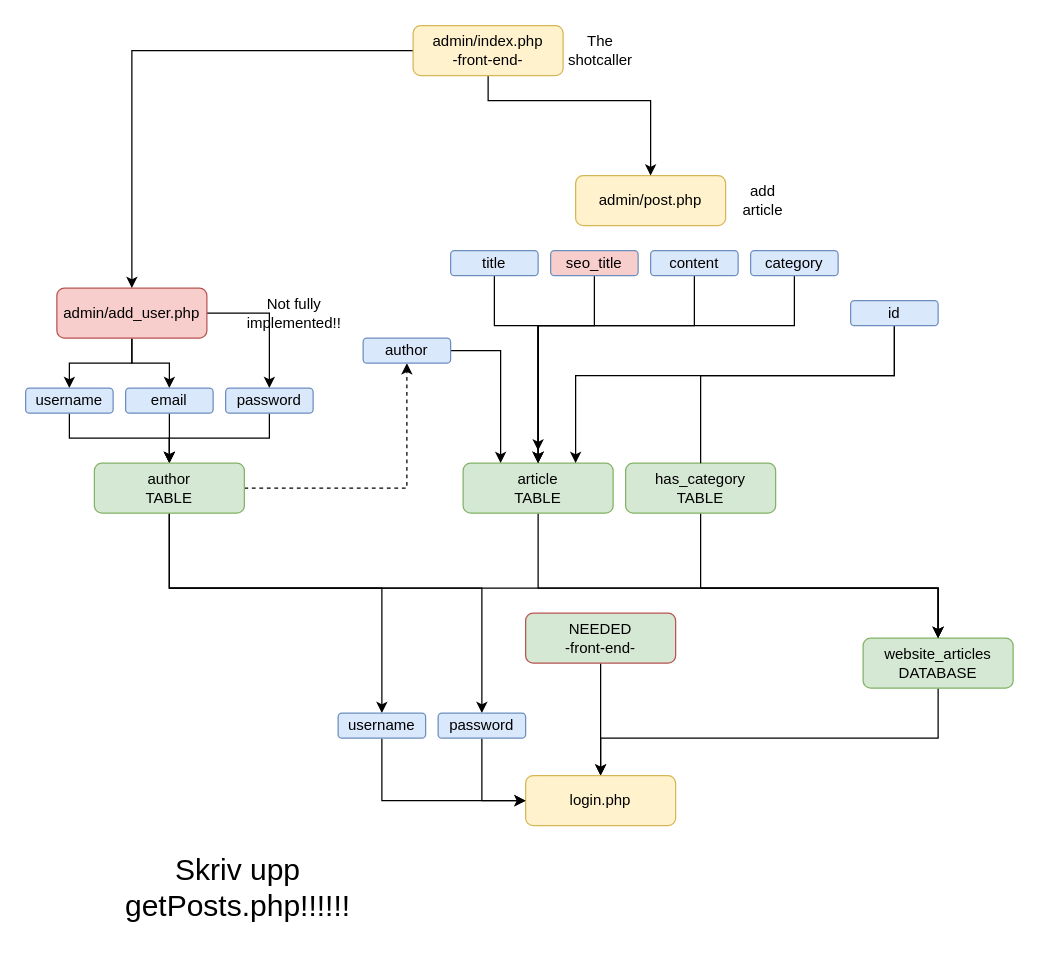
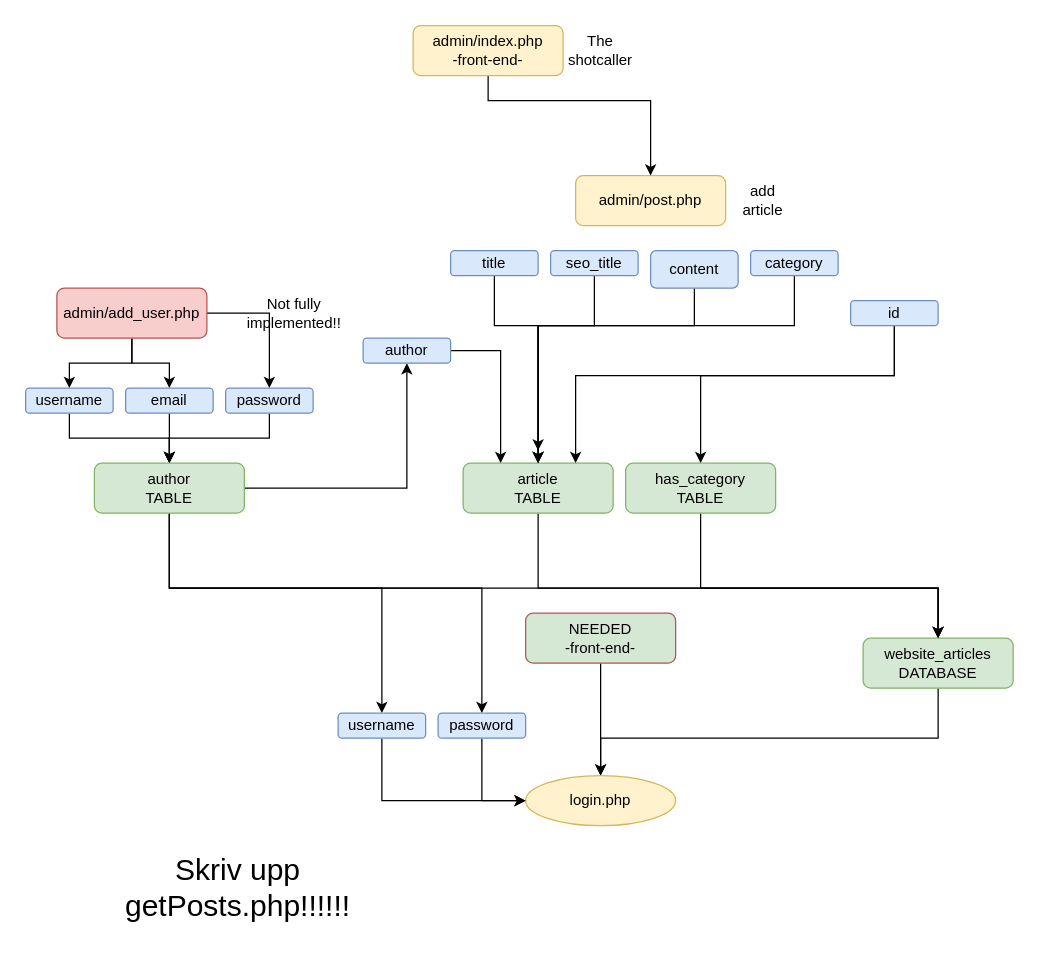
edge "admin/index.php -front-end-" -> "admin/add_user.php": removed
node "seo_title": fillcolor #f8cecc -> #dae8fc
node "content": size 88x25 -> 88x38
edge "id" -- "has_category TABLE": arrowhead none -> classic
edge "author TABLE" -> "author": style dashed -> solid
node "login.php": shape rounded rectangle -> ellipse
